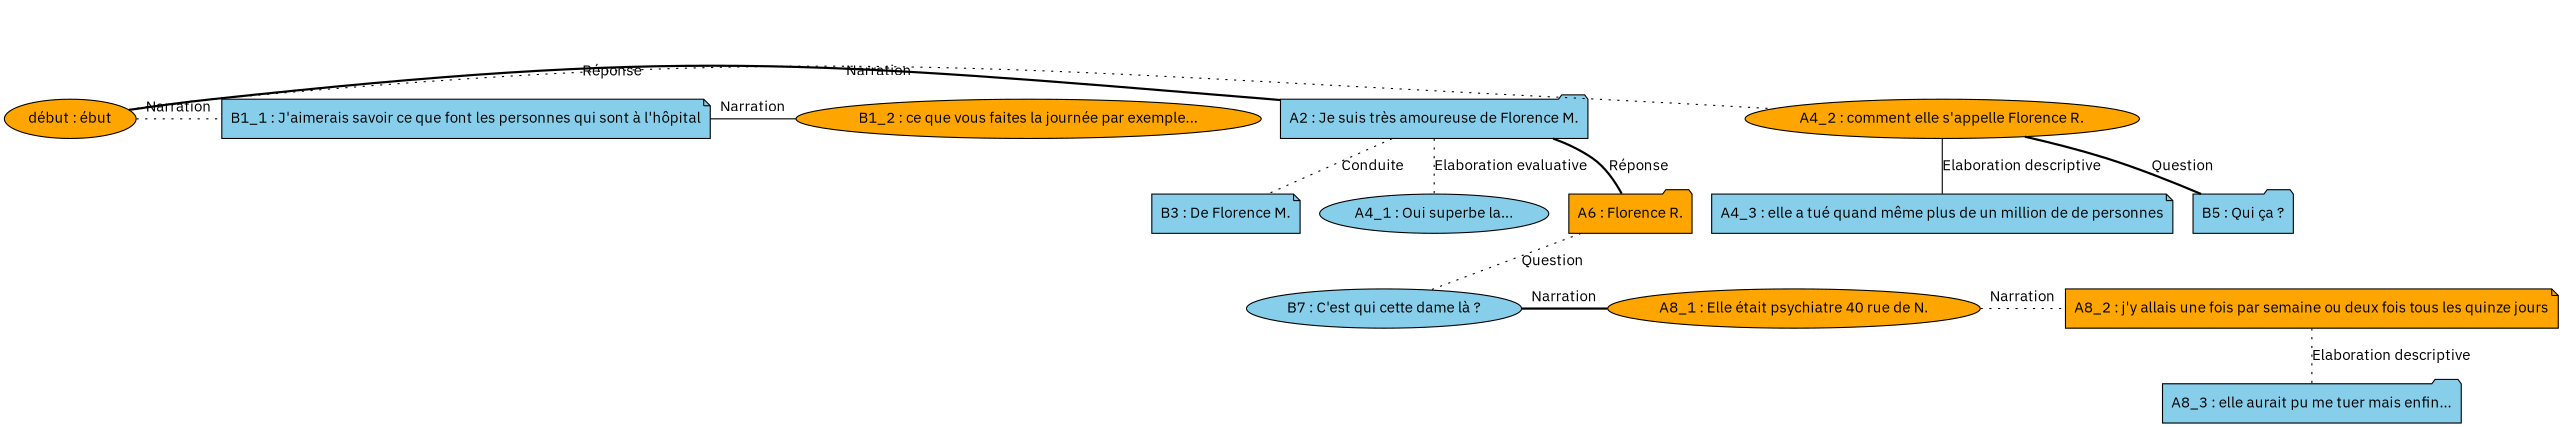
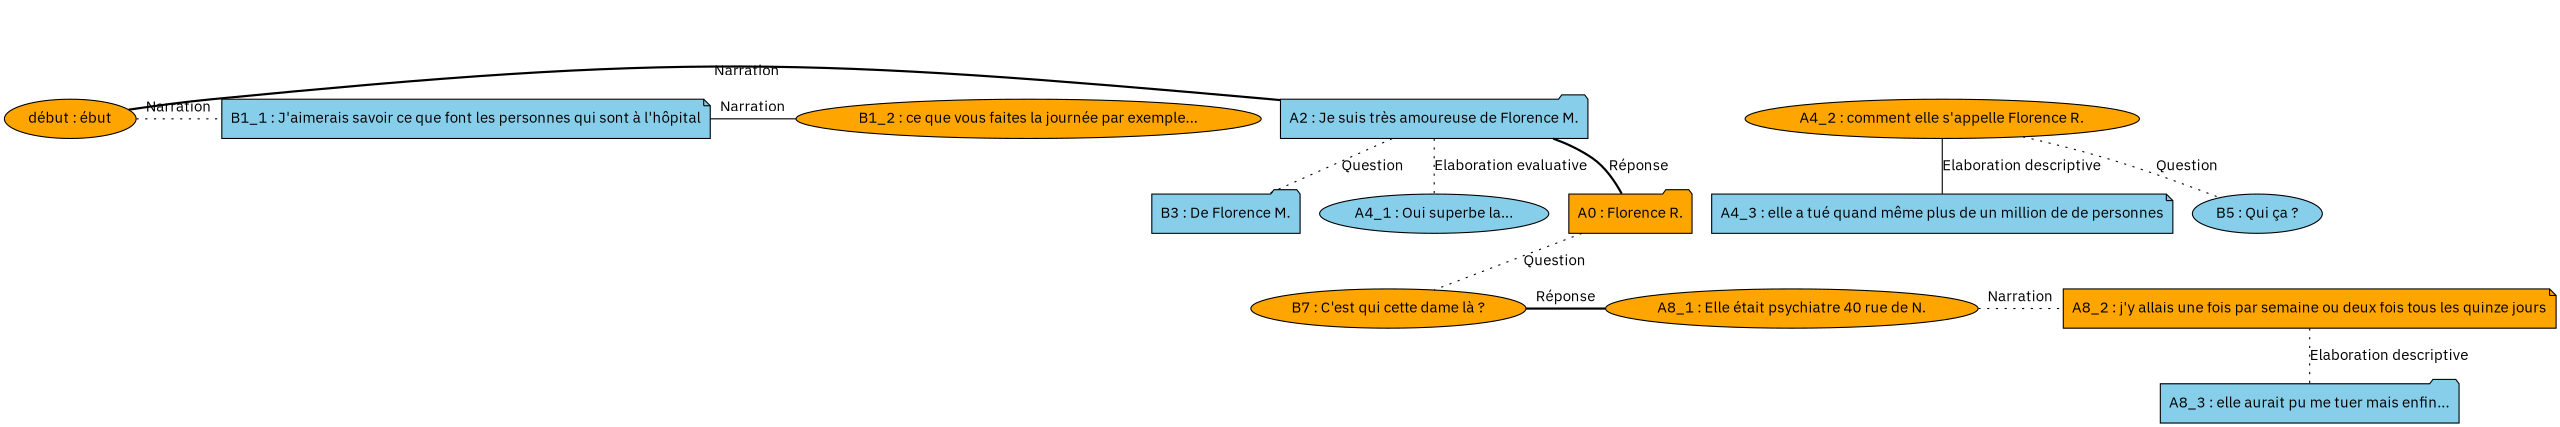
edge "début : ébut" -- "A4_2 : comment elle s'appelle Florence R.": removed, label "Narration"
edge "début : ébut" -- "A2 : Je suis très amoureuse de Florence M.": label "Réponse" -> "Narration"
edge "A4_2 : comment elle s'appelle Florence R." -- "B5 : Qui ça ?": style bold -> dotted
edge "A2 : Je suis très amoureuse de Florence M." -- "B3 : De Florence M.": label "Conduite" -> "Question"
node "B3 : De Florence M.": shape note -> folder
node "A6 : Florence R.": label "A6 : Florence R." -> "A0 : Florence R."
node "B5 : Qui ça ?": shape folder -> ellipse
edge "B7 : C'est qui cette dame là ?" -- "A8_1 : Elle était psychiatre 40 rue de N.": label "Narration" -> "Réponse"
node "B7 : C'est qui cette dame là ?": fillcolor skyblue -> orange
